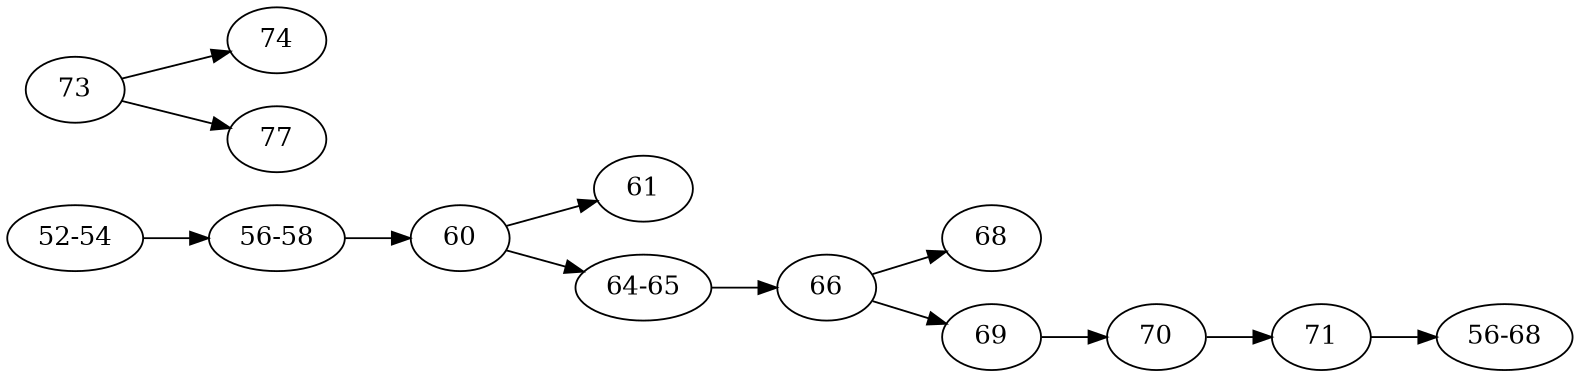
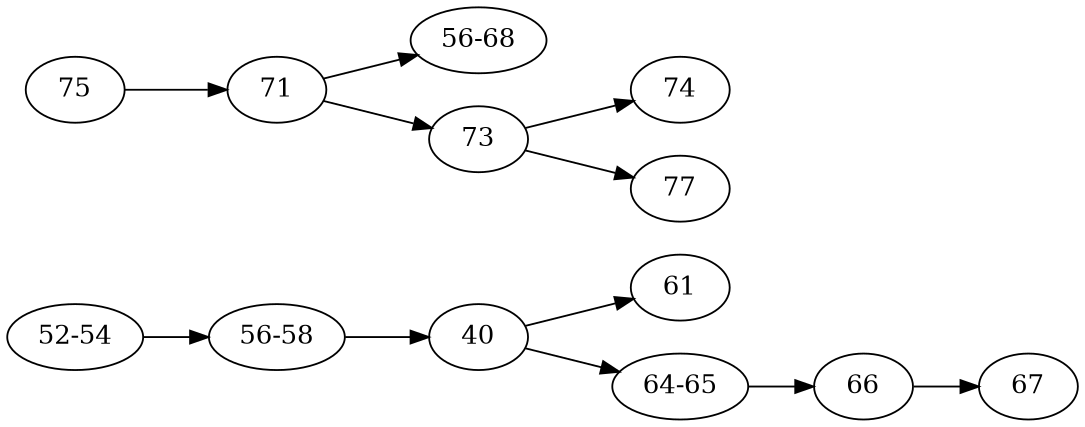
edge "71" -> "73": added
node "60": label "60" -> "40"
node "68": label "68" -> "67"
node "69": removed
node "70": label "70" -> "75"
